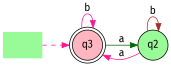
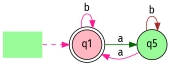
node "q3": label "q3" -> "q1"
node "q2": label "q2" -> "q5"
